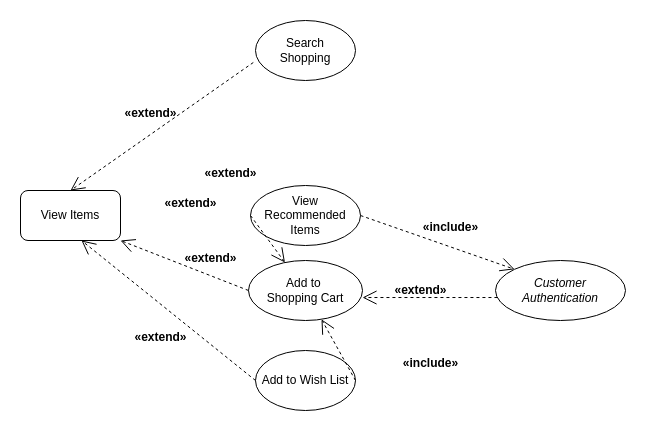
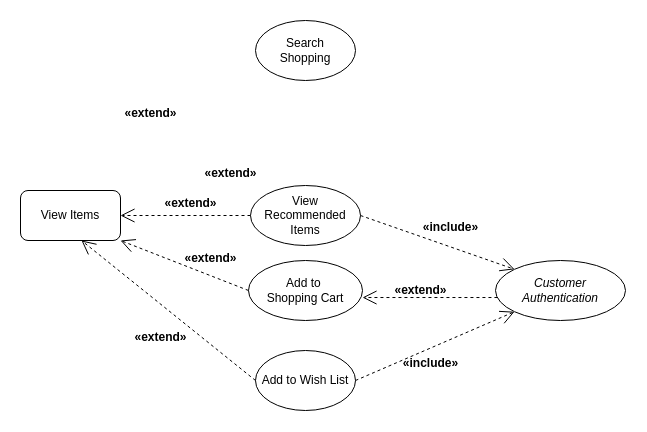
edge "Search Shopping" -> "View Items": removed
edge "View Recommended Items" -> "Add to Shopping Cart": now "View Recommended Items" -> "View Items"
edge "Add to Wish List" -> "Add to Shopping Cart": now "Add to Wish List" -> "Customer Authentication"
